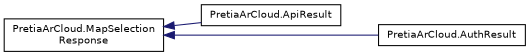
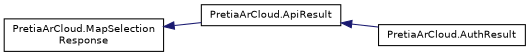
edge "PretiaArCloud.AuthResult" -> "PretiaArCloud.MapSelection Response": now "PretiaArCloud.AuthResult" -> "PretiaArCloud.ApiResult"
